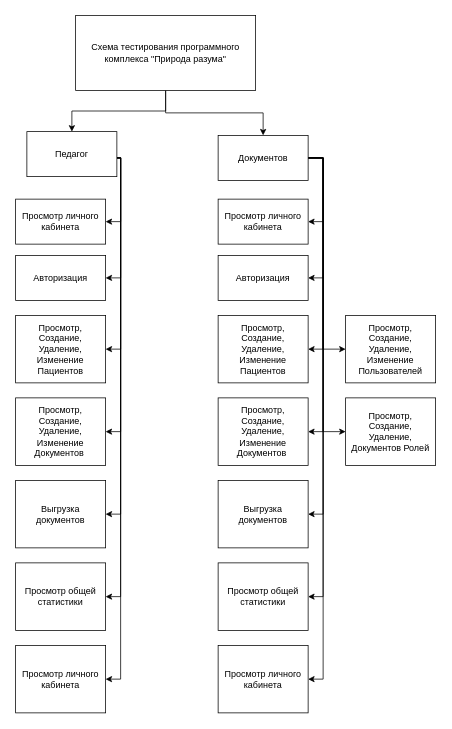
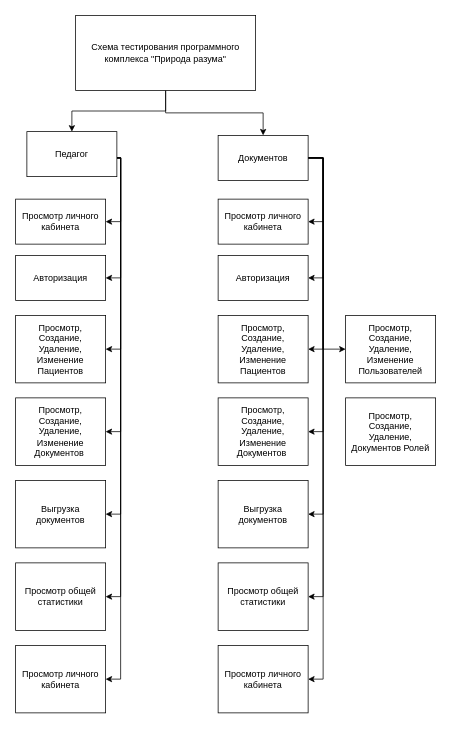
edge "Документов" -> "Просмотр, Создание, Удаление, Документов Ролей": removed
